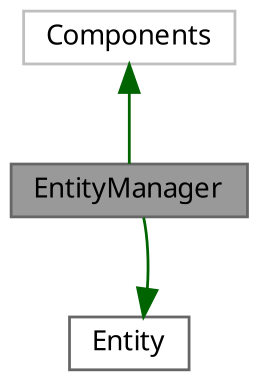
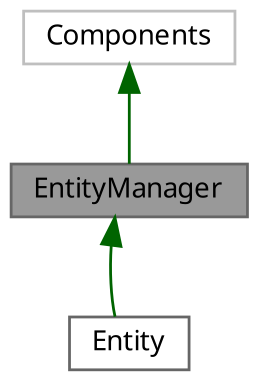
edge "EntityManager" -> "Entity": reversed
